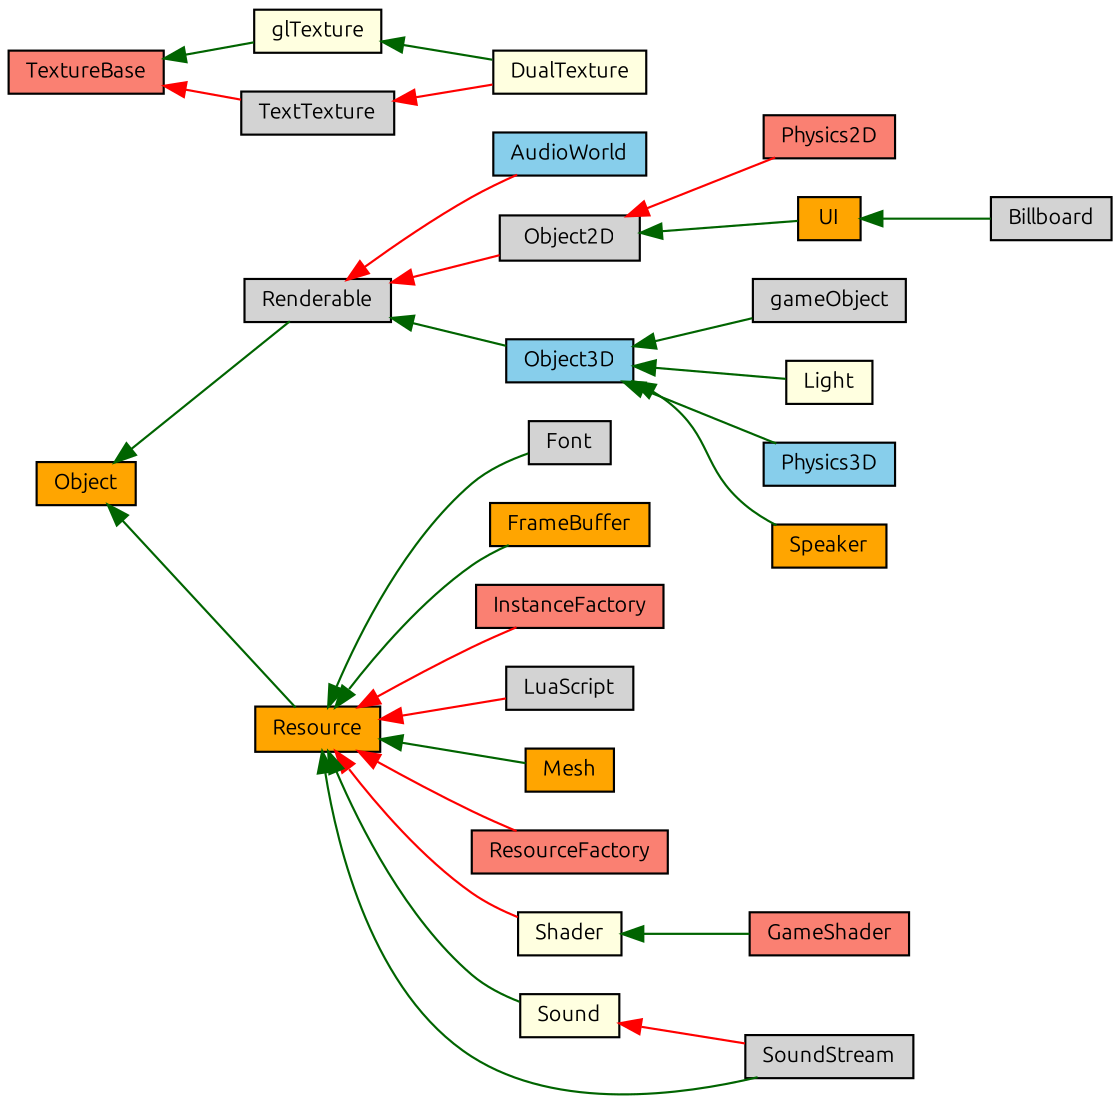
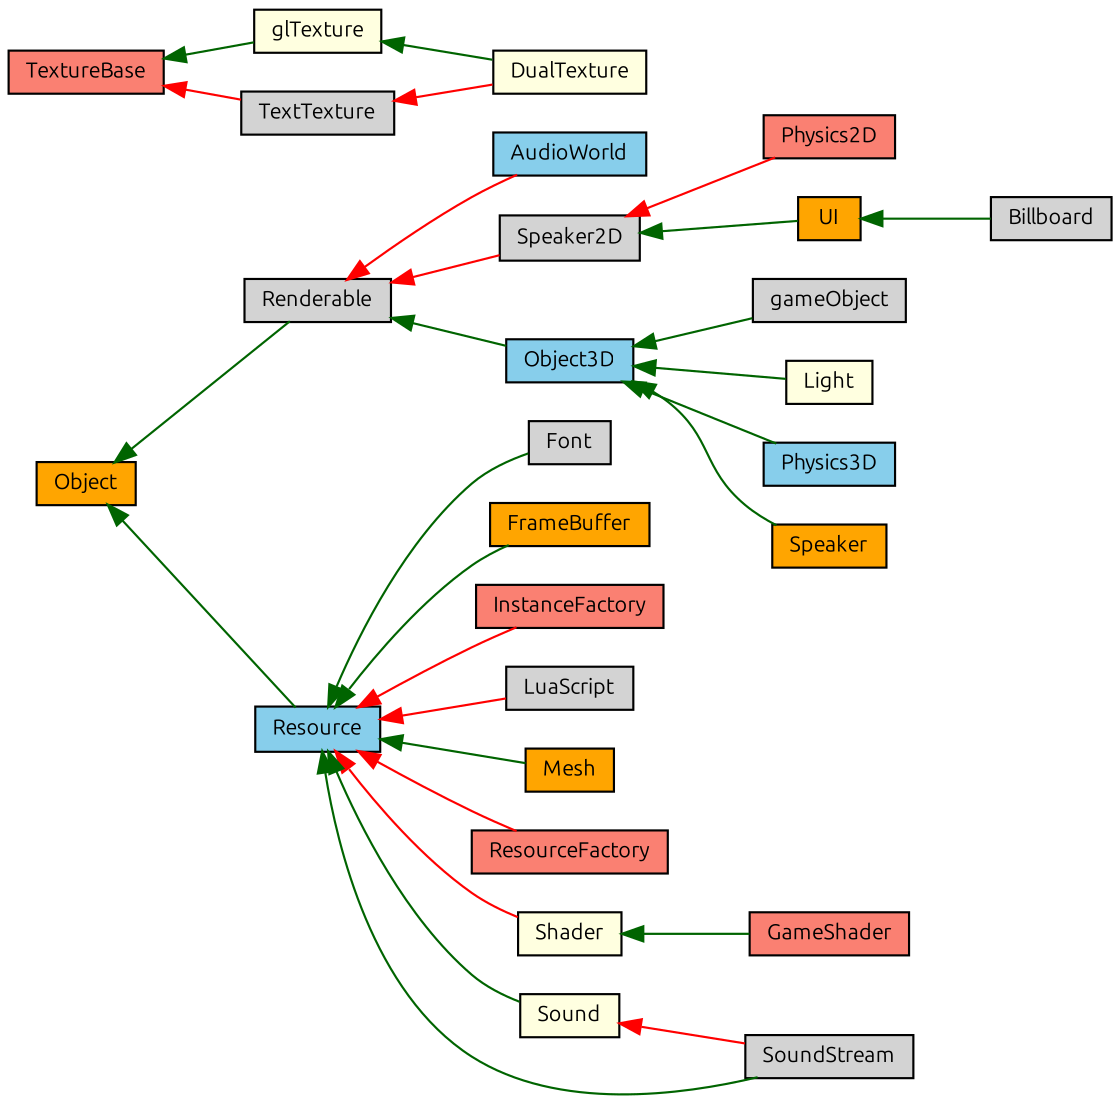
node "Object2D": label "Object2D" -> "Speaker2D"
node "Resource": fillcolor orange -> skyblue
